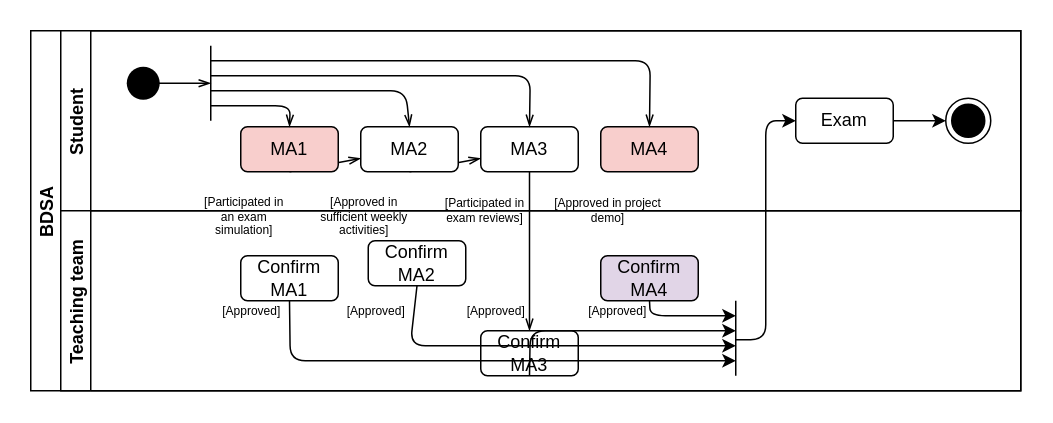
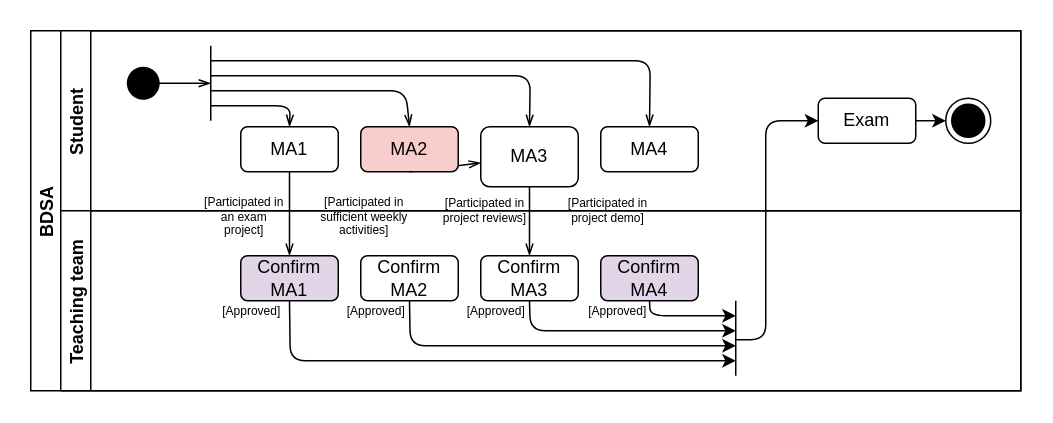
node "Exam": moved (845, 121) -> (867, 121)
node "MA1": fillcolor #f8cecc -> #ffffff
node "MA2": fillcolor #ffffff -> #f8cecc
node "MA3": size 98x45 -> 98x60
node "MA4": fillcolor #f8cecc -> #ffffff
edge "MA1" -> "MA2": now "MA1" -> "Confirm MA1"
node "[Participated in exam reviews]": label "[Participated in exam reviews]" -> "[Participated in project reviews]"
node "[Approved in project demo]": label "[Approved in project demo]" -> "[Participated in project demo]"
node "[Participated in an exam simulation]": label "[Participated in an exam simulation]" -> "[Participated in an exam project]"
node "[Approved in sufficient weekly activities]": label "[Approved in sufficient weekly activities]" -> "[Participated in sufficient weekly activities]"
node "Confirm MA2": moved (417, 263) -> (410, 278)
node "Confirm MA1": fillcolor #ffffff -> #e1d5e7
node "Confirm MA3": moved (530, 353) -> (530, 278)
